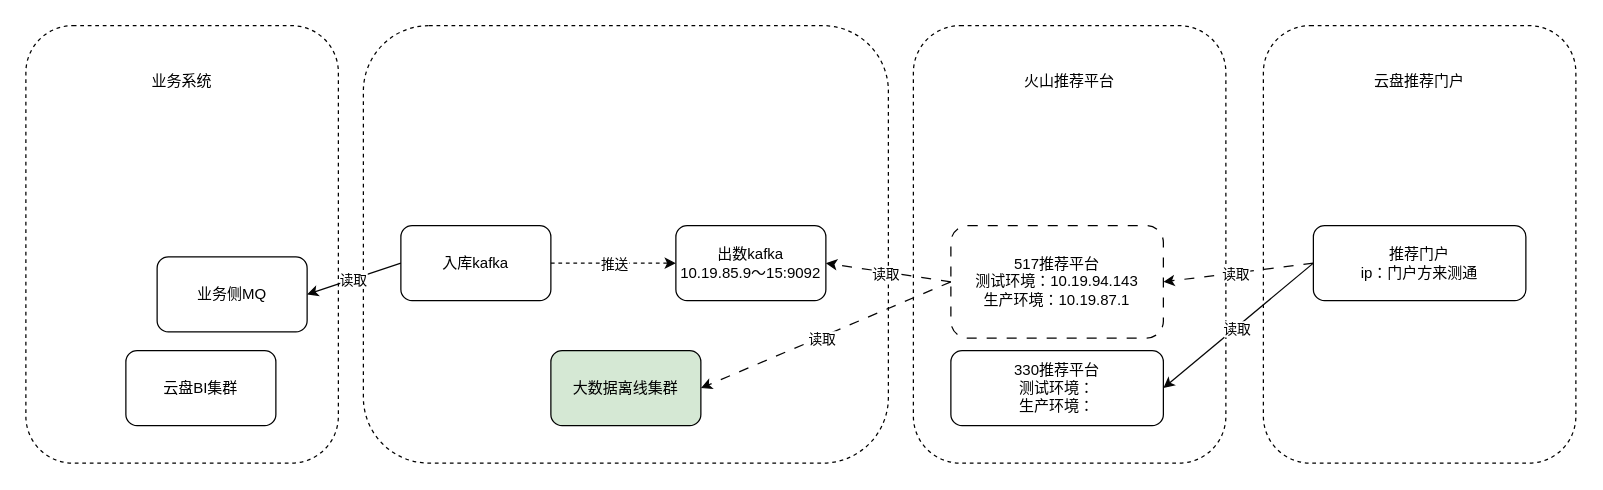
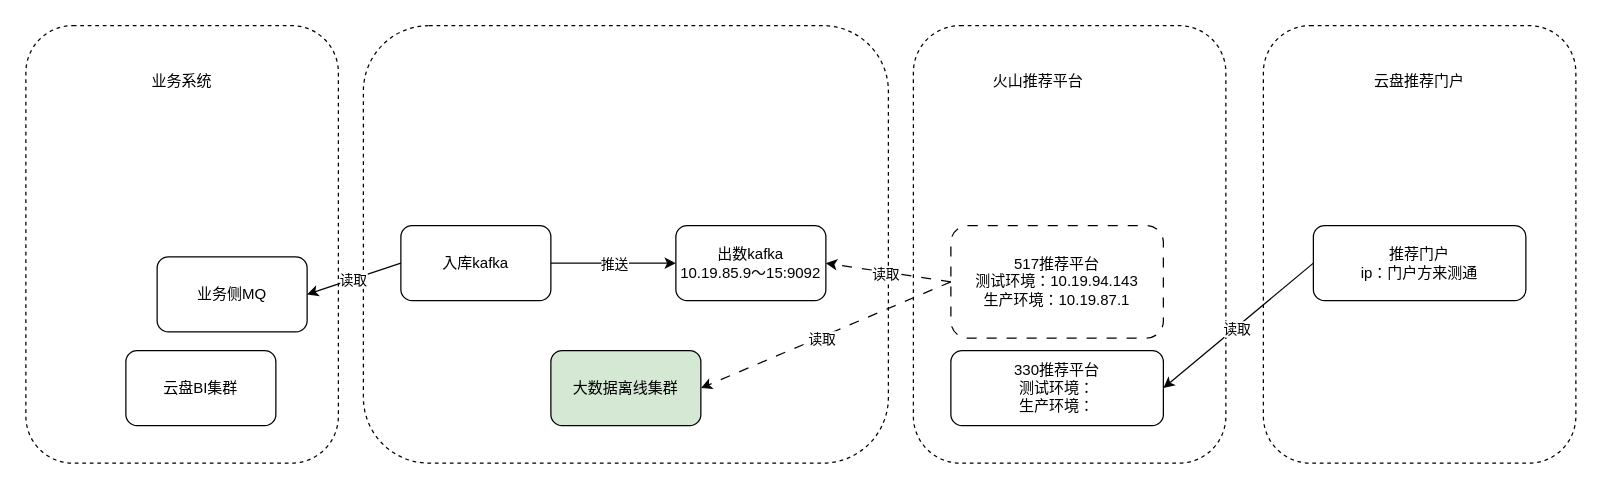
node "火山推荐平台": moved (1069, 82) -> (1038, 82)
edge "入库kafka" -> "出数kafka 10.19.85.9～15:9092": style dashed -> solid
edge "推荐门户 ip：门户方来测通" -> "517推荐平台 测试环境：10.19.94.143 生产环境：10.19.87.1": removed, label "读取"
